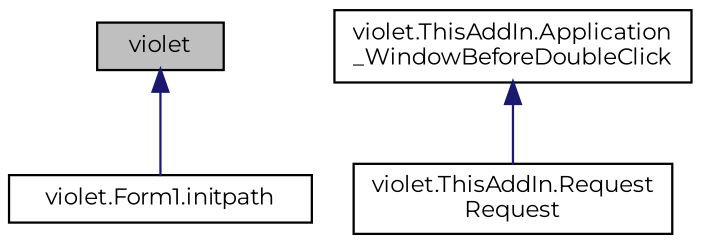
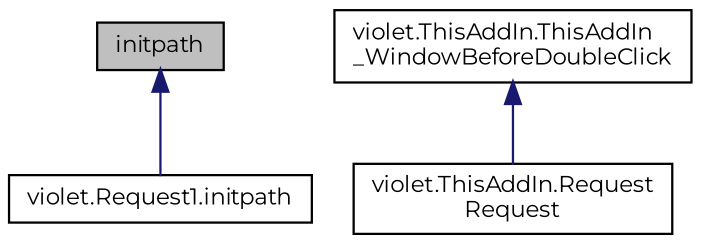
node "violet": label "violet" -> "initpath"
node "violet.ThisAddIn.Application _WindowBeforeDoubleClick": label "violet.ThisAddIn.Application _WindowBeforeDoubleClick" -> "violet.ThisAddIn.ThisAddIn _WindowBeforeDoubleClick"
node "violet.Form1.initpath": label "violet.Form1.initpath" -> "violet.Request1.initpath"
